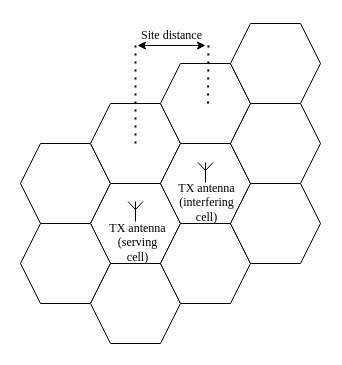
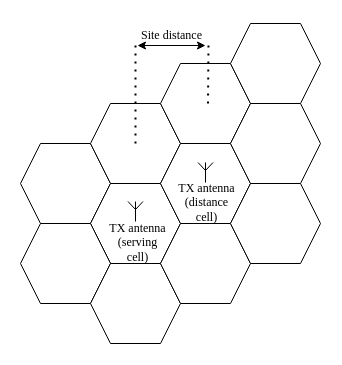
node "TX antenna (interfering cell)": label "TX antenna (interfering cell)" -> "TX antenna (distance cell)"
